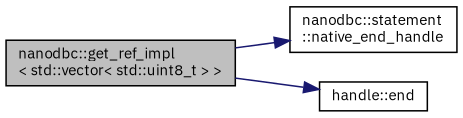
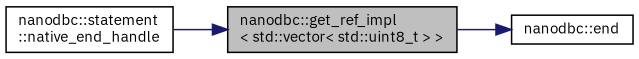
edge "nanodbc::get_ref_impl < std::vector< std::uint8_t > >" -> "nanodbc::statement ::native_end_handle": reversed
node "handle::end": label "handle::end" -> "nanodbc::end"
